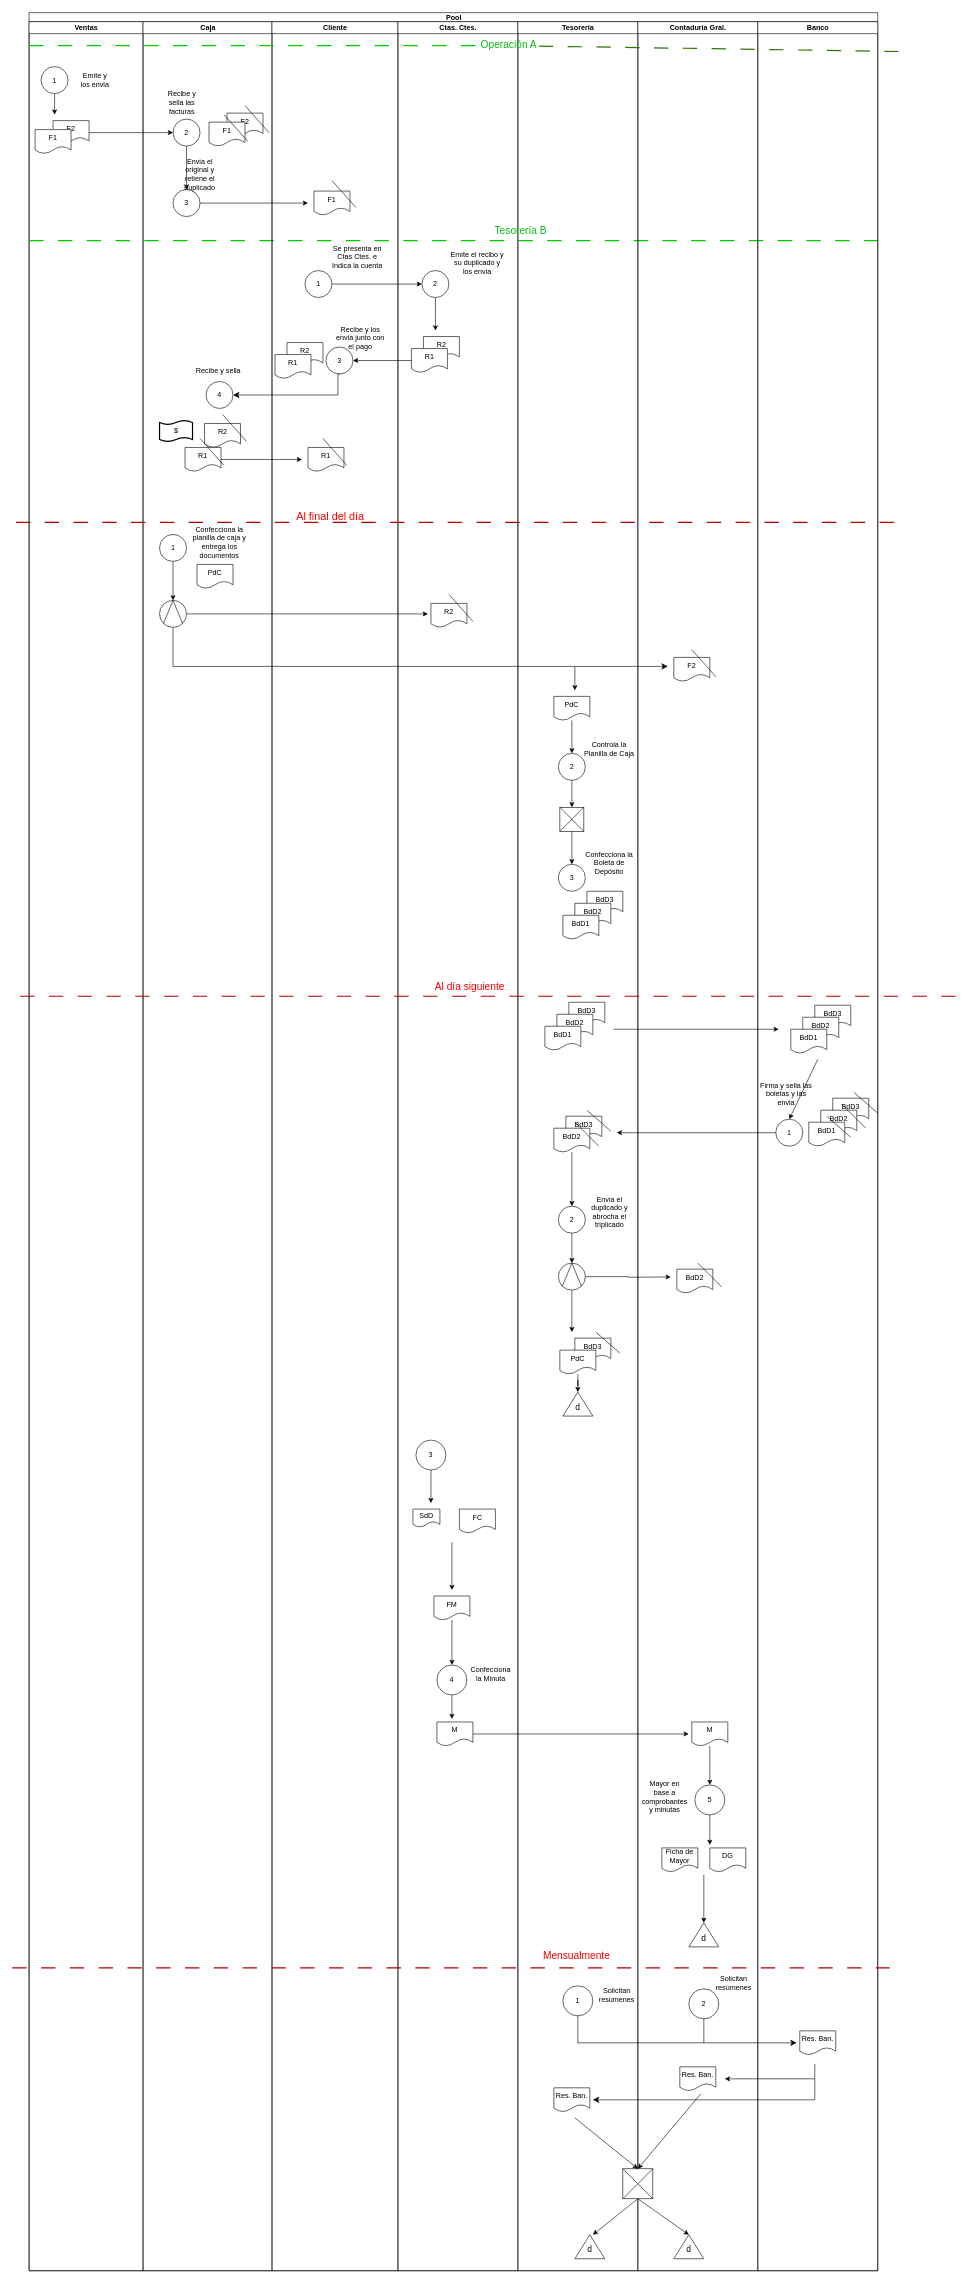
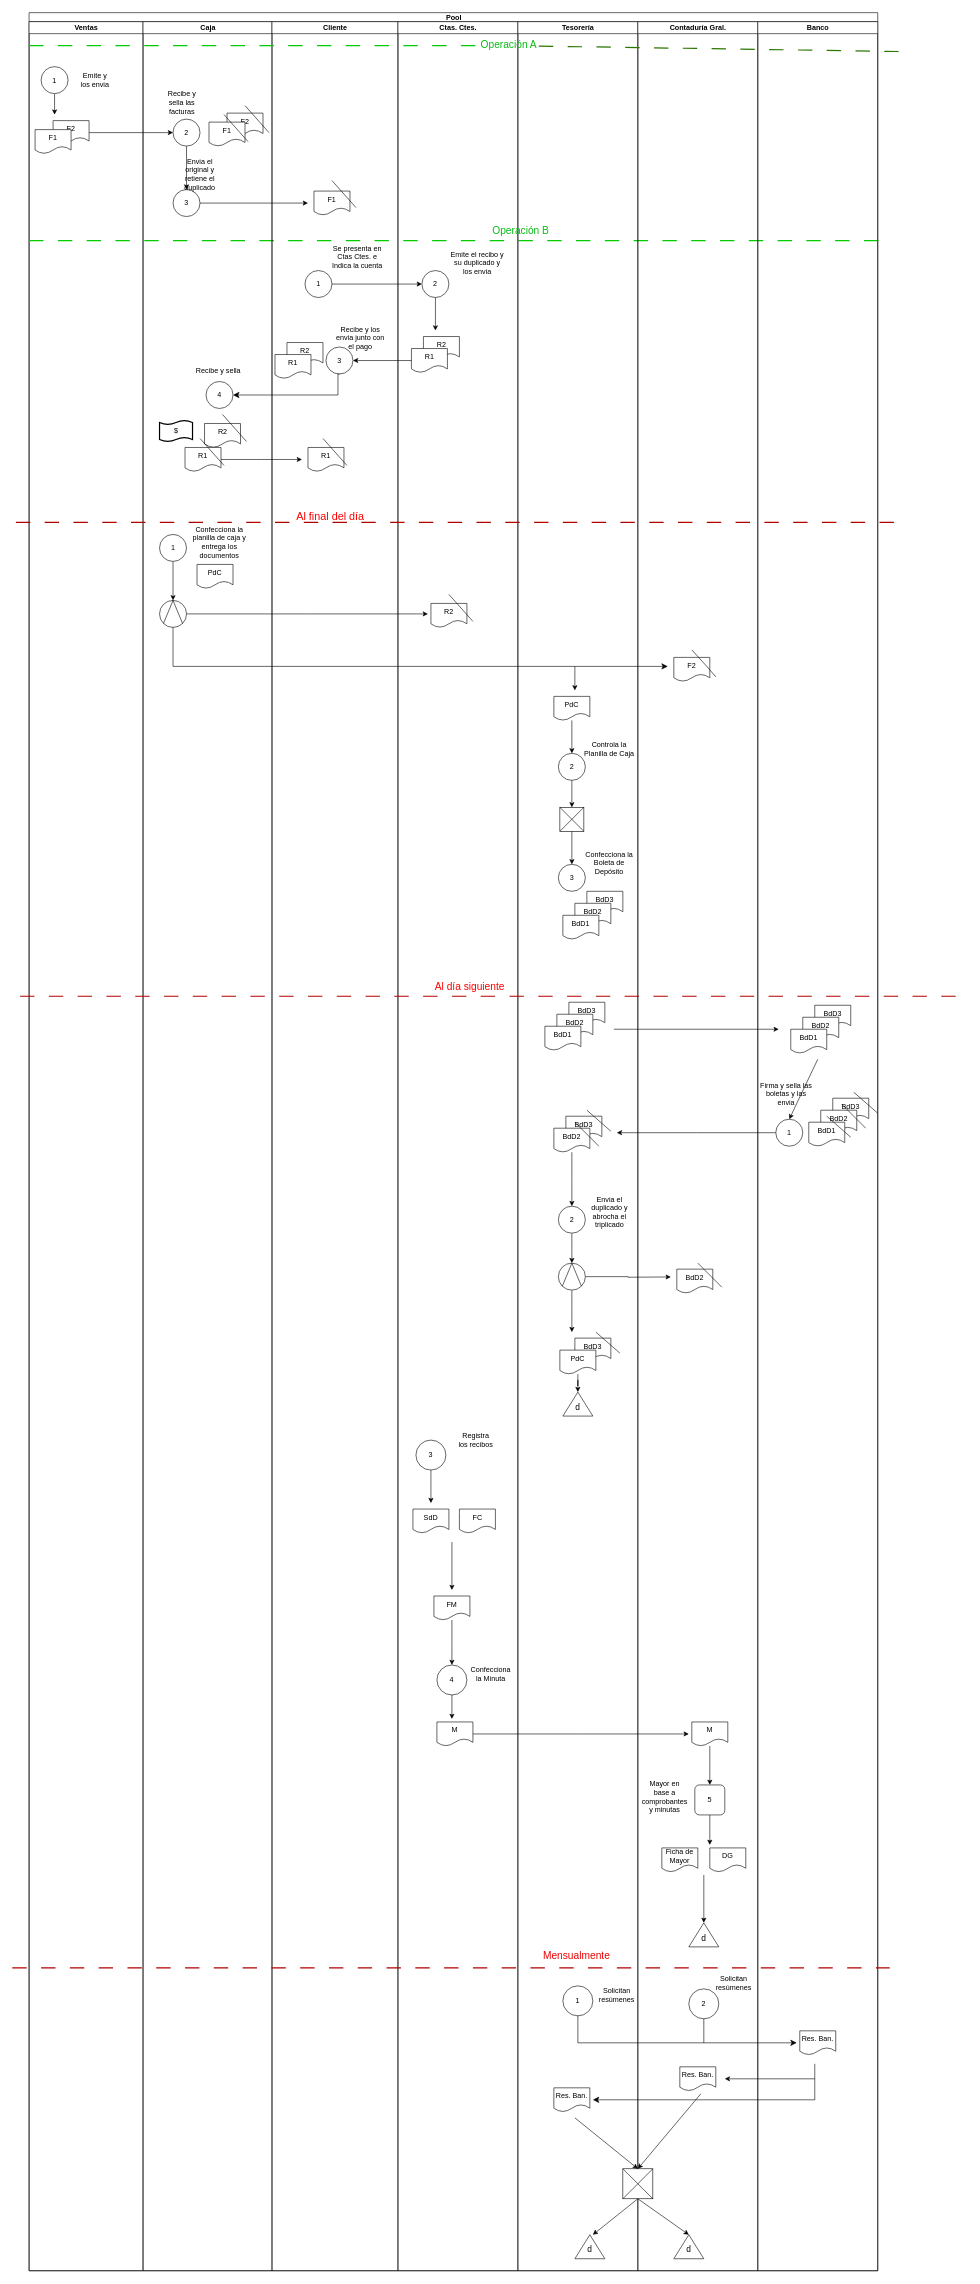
node "Tesorería B": label "Tesorería B" -> "Operación B"
node "Registra los recibos": added
node "SdD": size 27x18 -> 36x24
node "5": shape ellipse -> rounded rectangle
